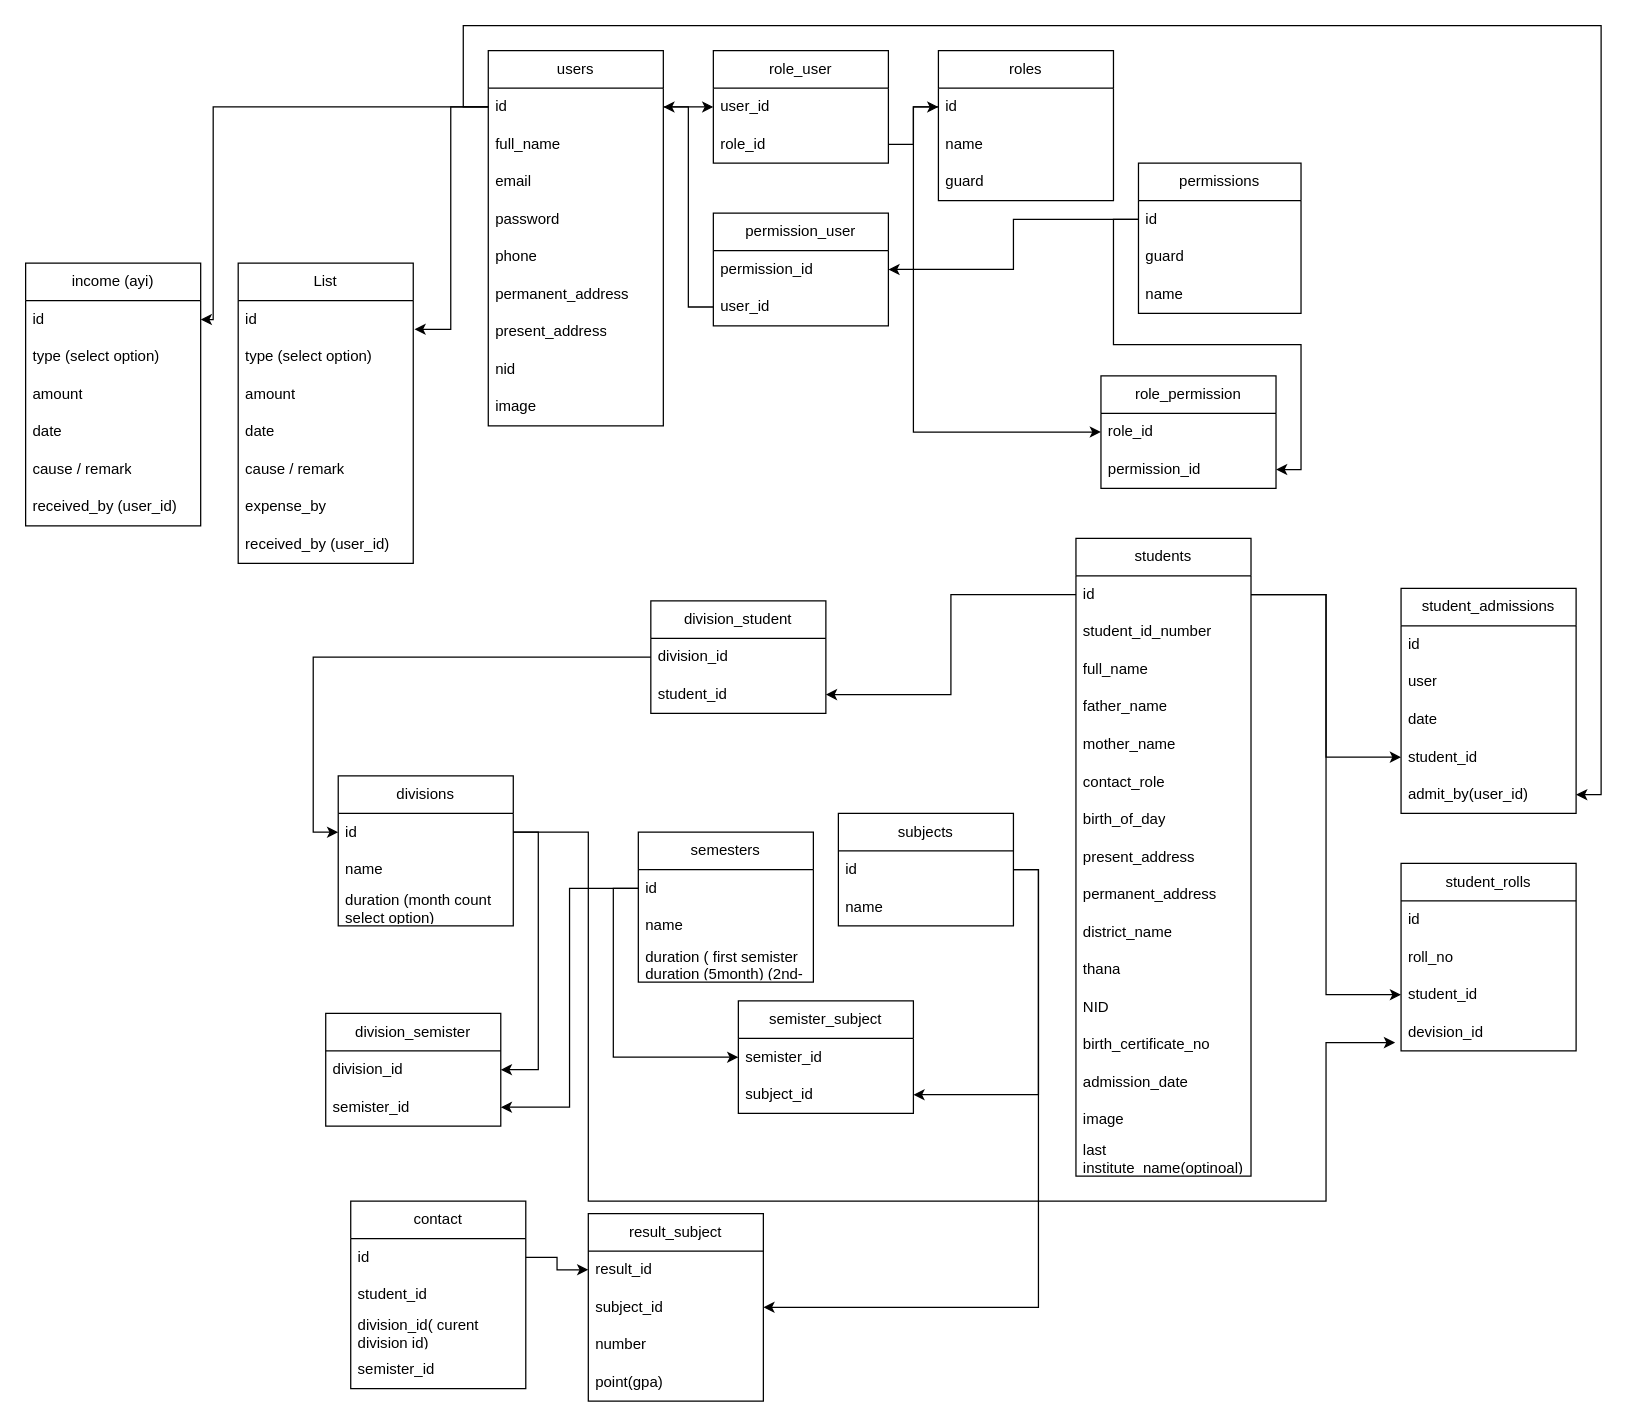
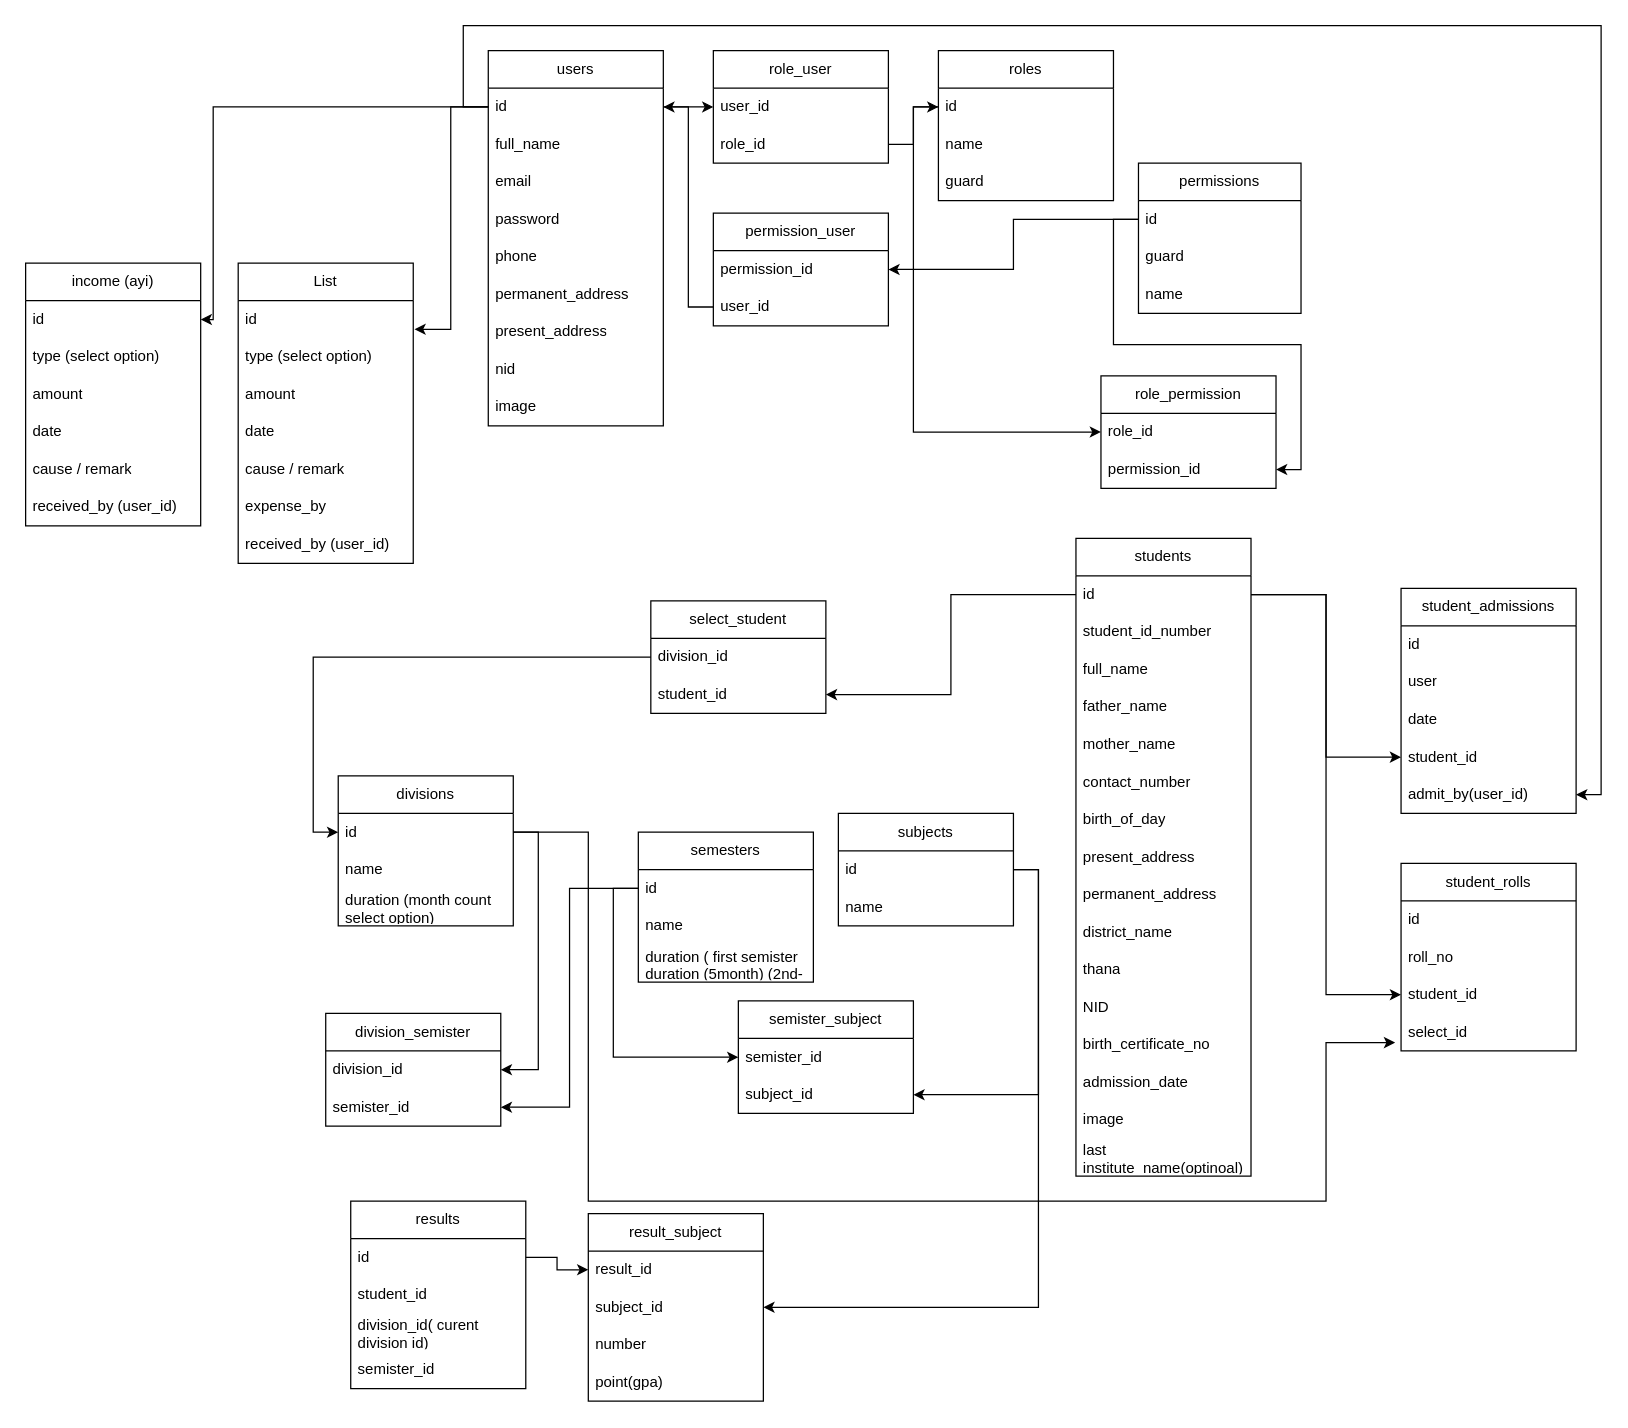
node "division_student": label "division_student" -> "select_student"
node "contact_role": label "contact_role" -> "contact_number"
node "devision_id": label "devision_id" -> "select_id"
node "contact": label "contact" -> "results"
